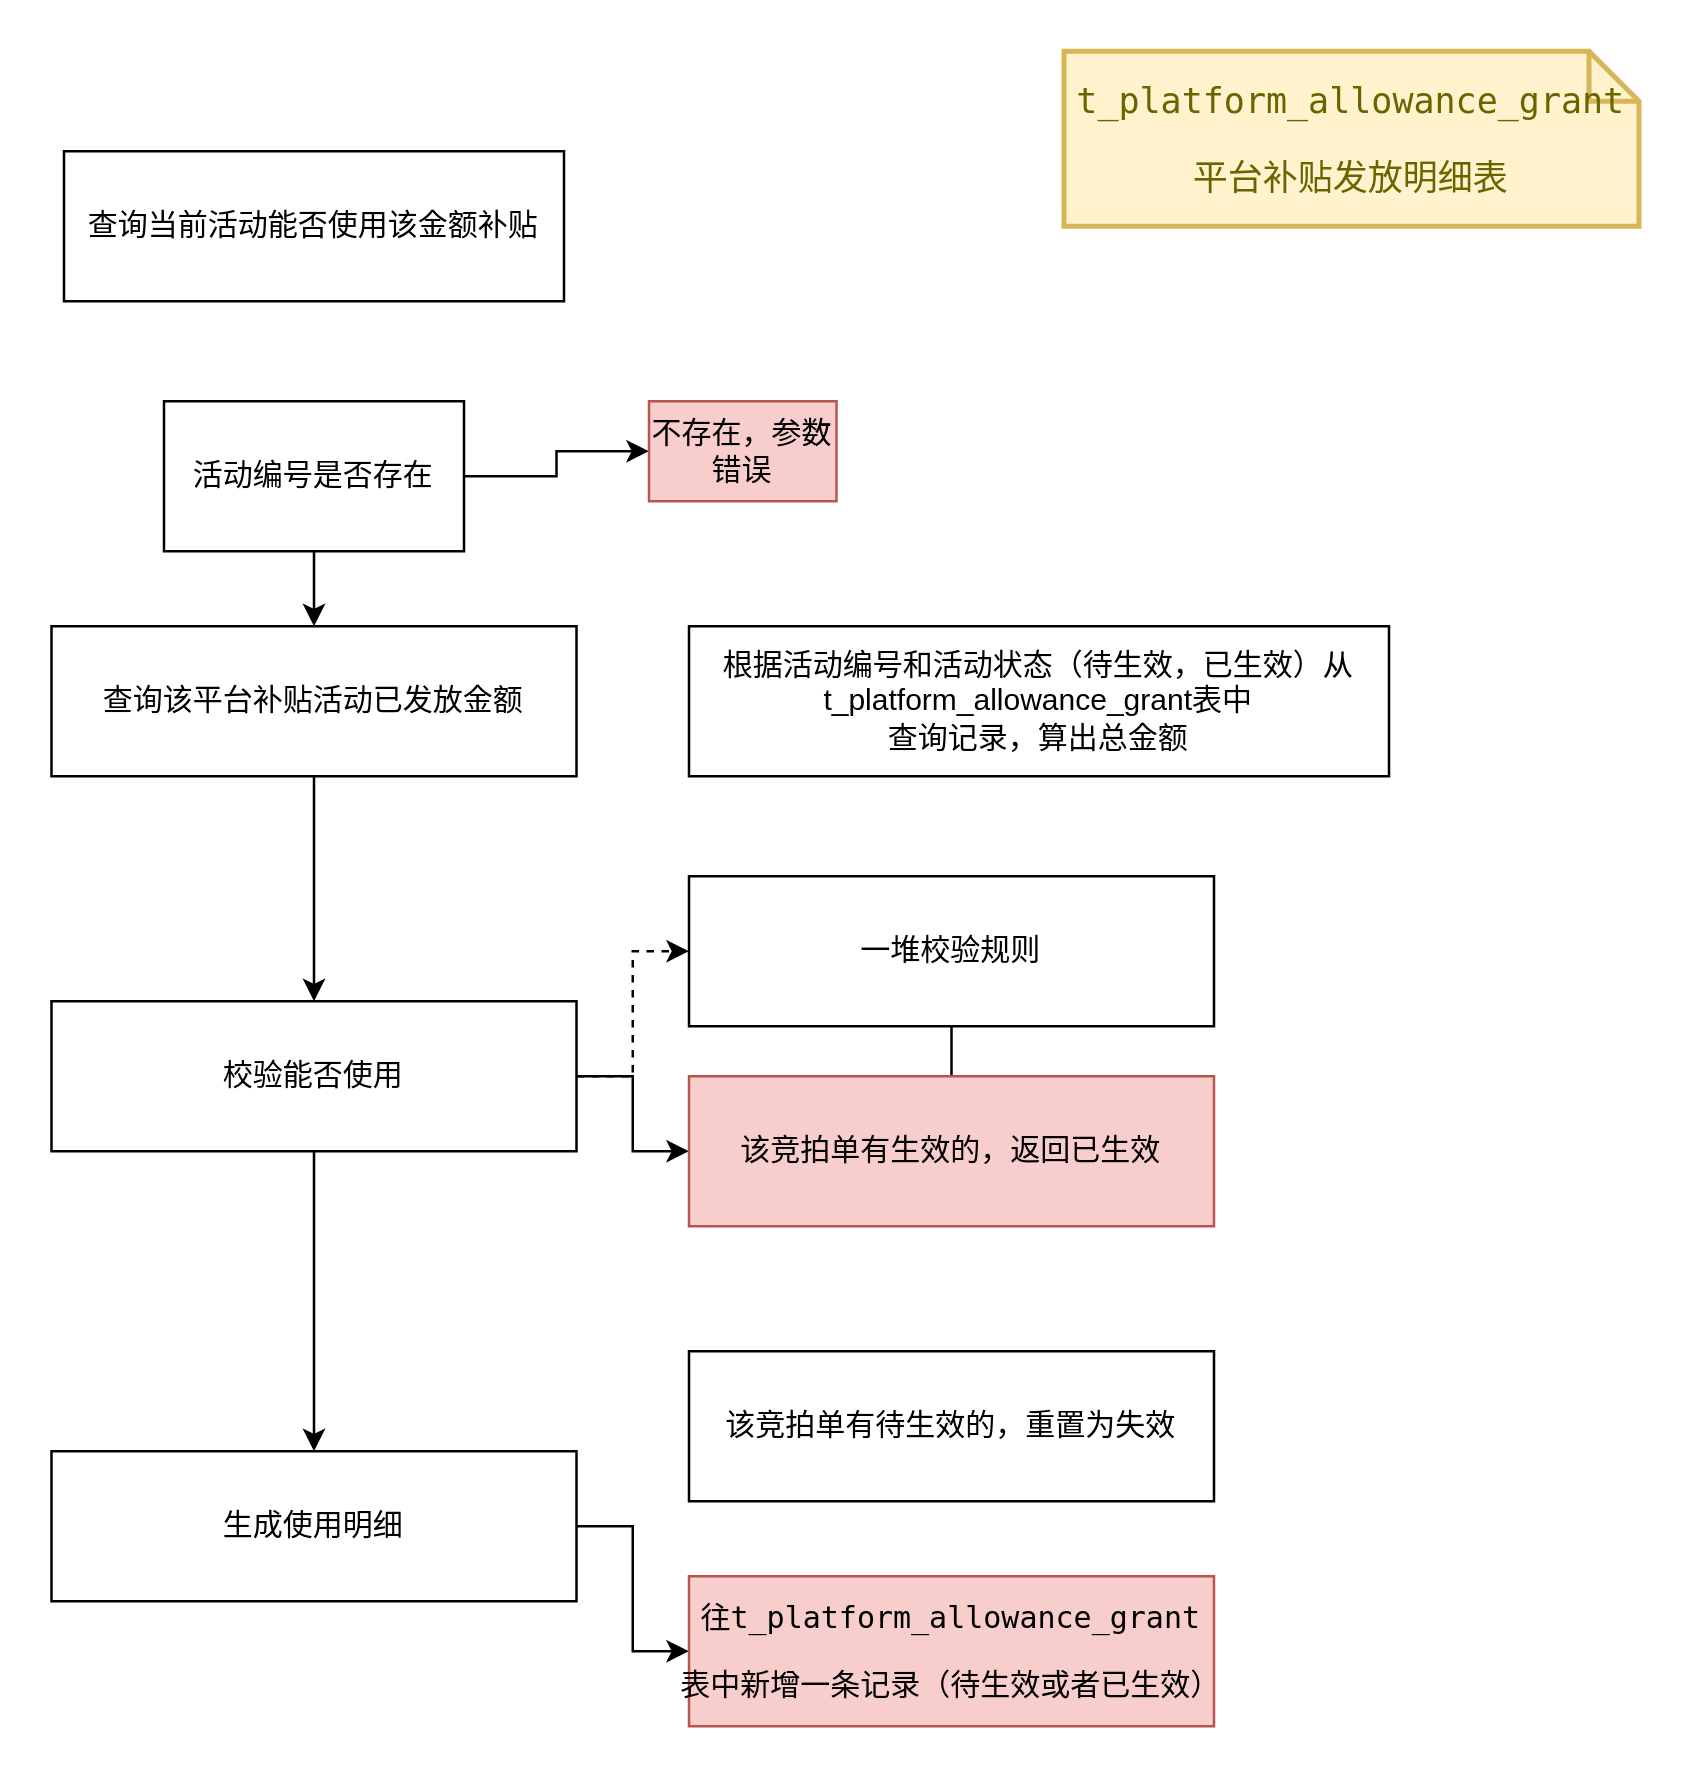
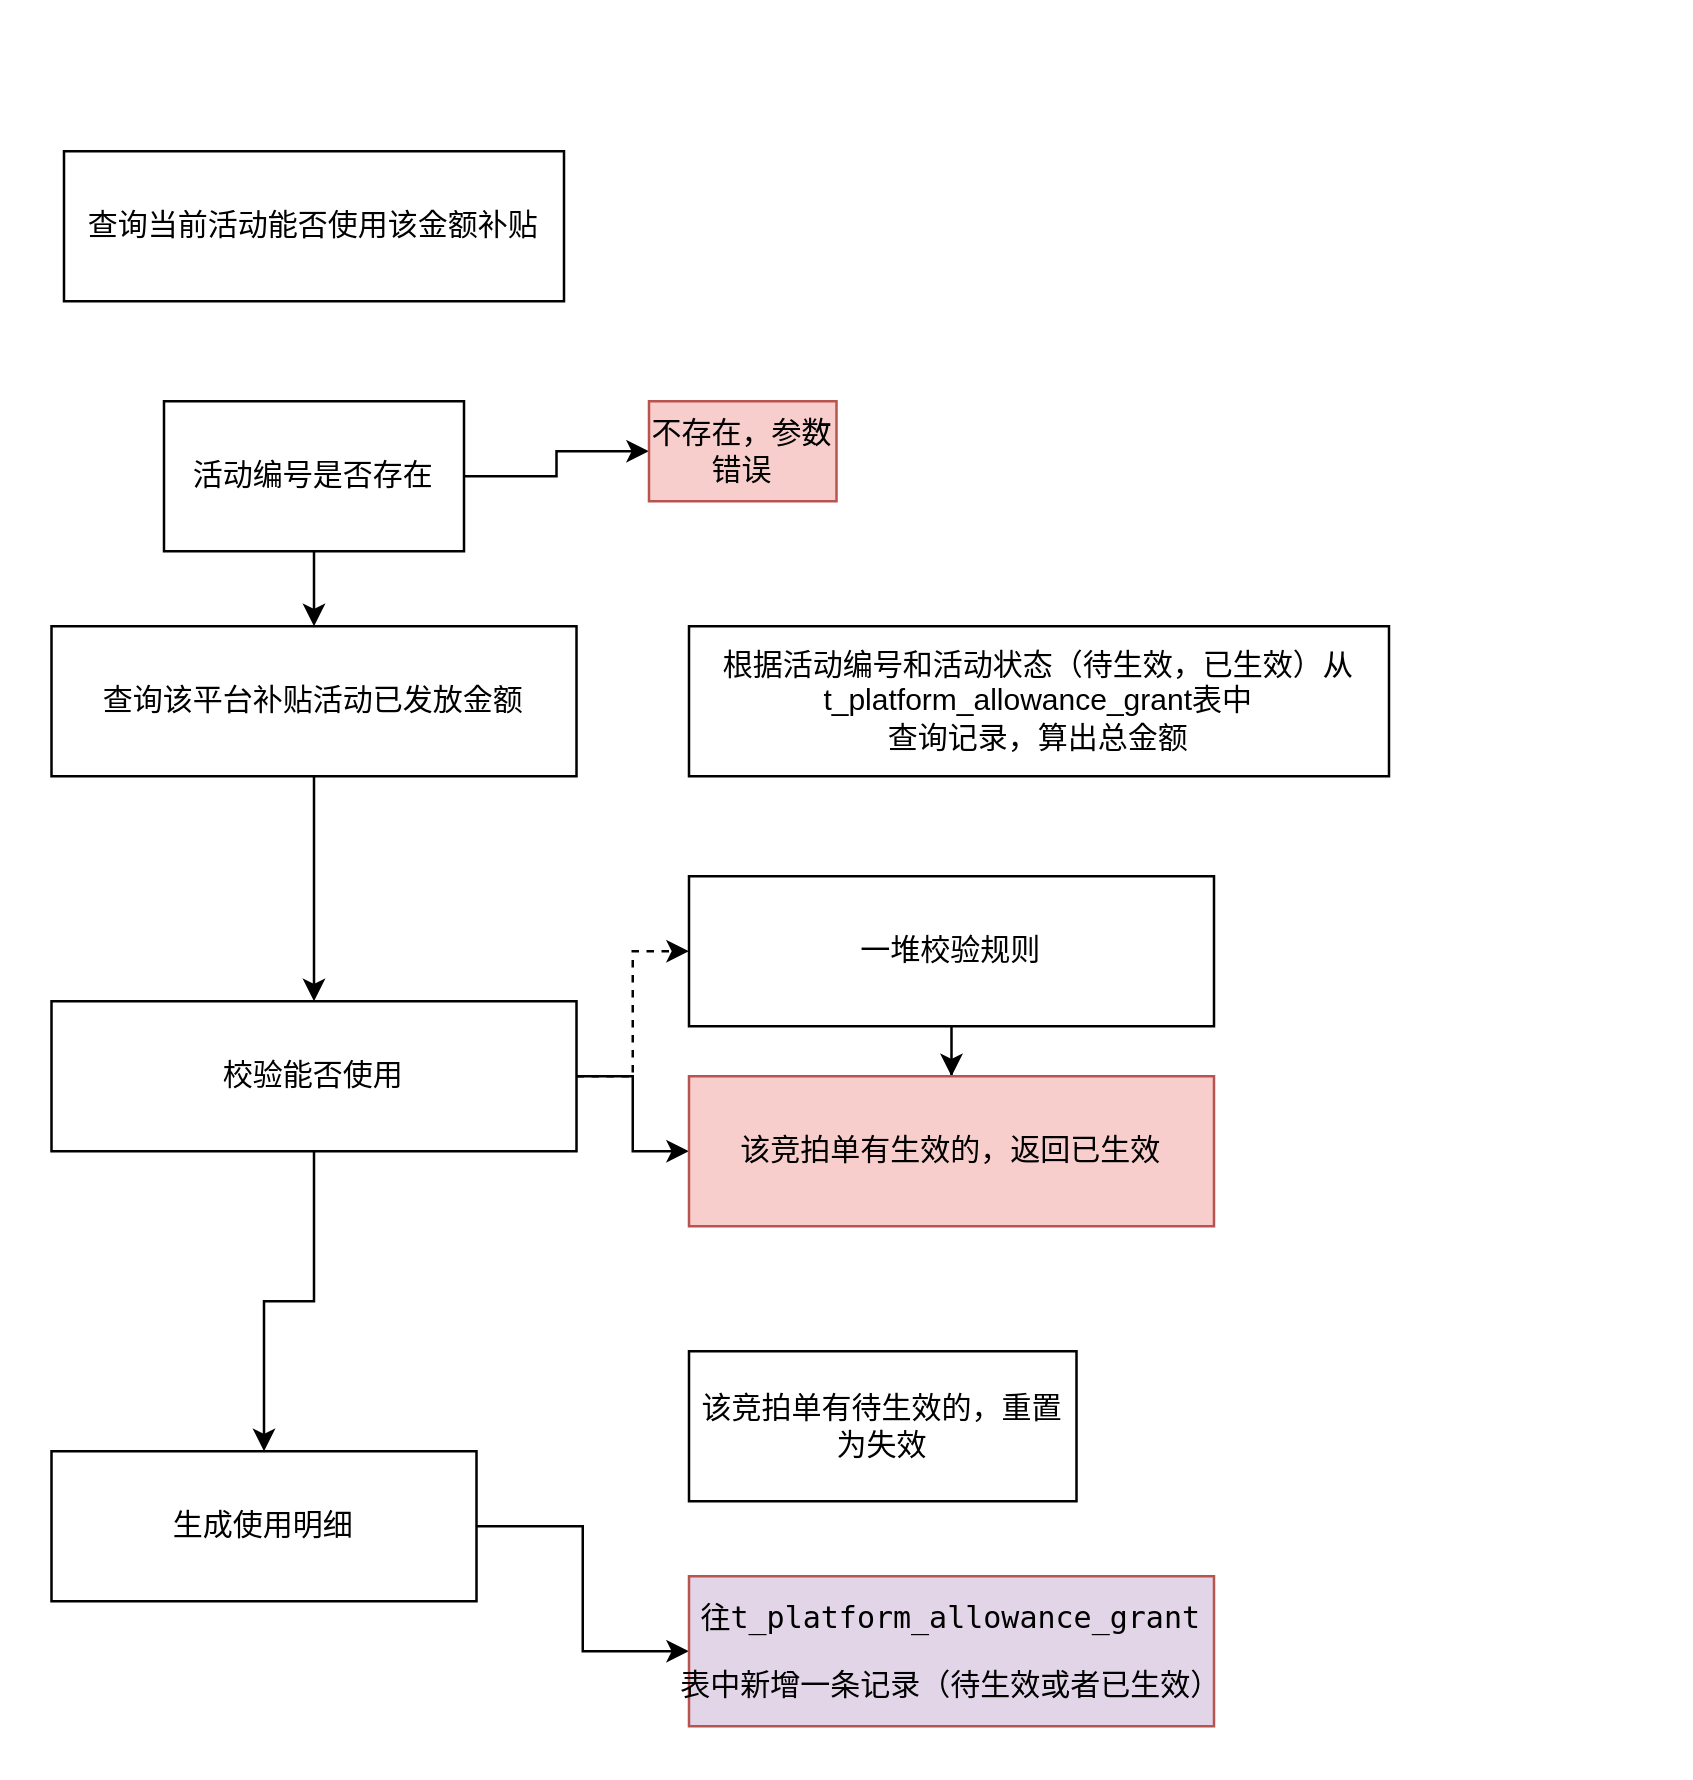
node "t_platform_allowance_grant平台补贴发放明细表": removed
edge "一堆校验规则" -- "该竞拍单有生效的，返回已生效": arrowhead none -> classic
node "该竞拍单有待生效的，重置为失效": size 525x150 -> 388x150
node "生成使用明细": size 525x150 -> 425x150
node "往t_platform_allowance_grant表中新增一条记录（待生效或者已生效）": fillcolor #f8cecc -> #e1d5e7
